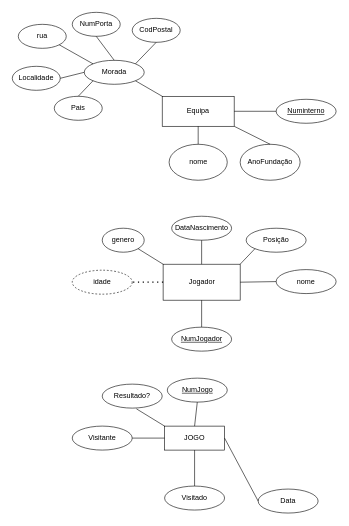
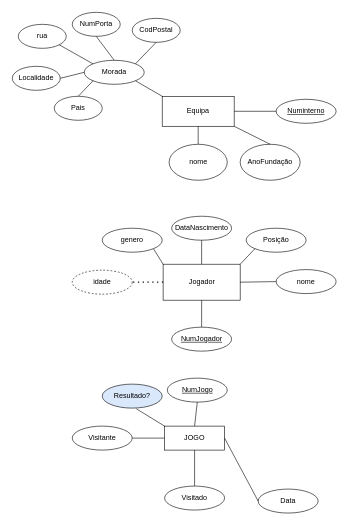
node "genero": size 42x24 -> 60x24
node "Resultado?": fillcolor #ffffff -> #dae8fc
